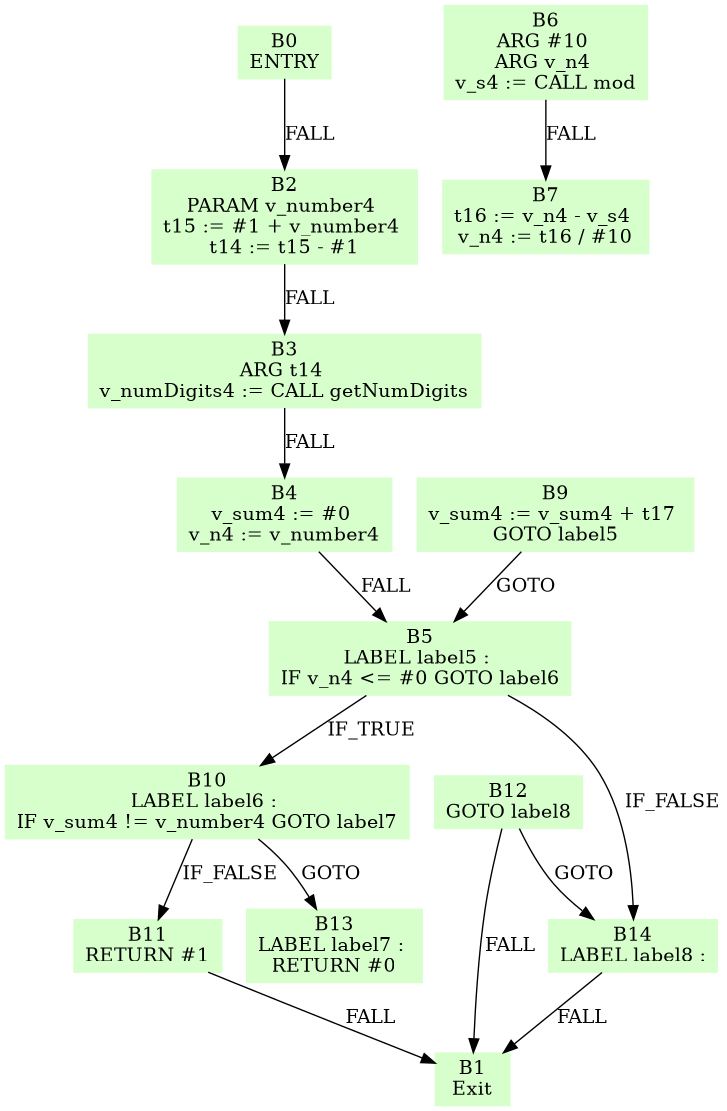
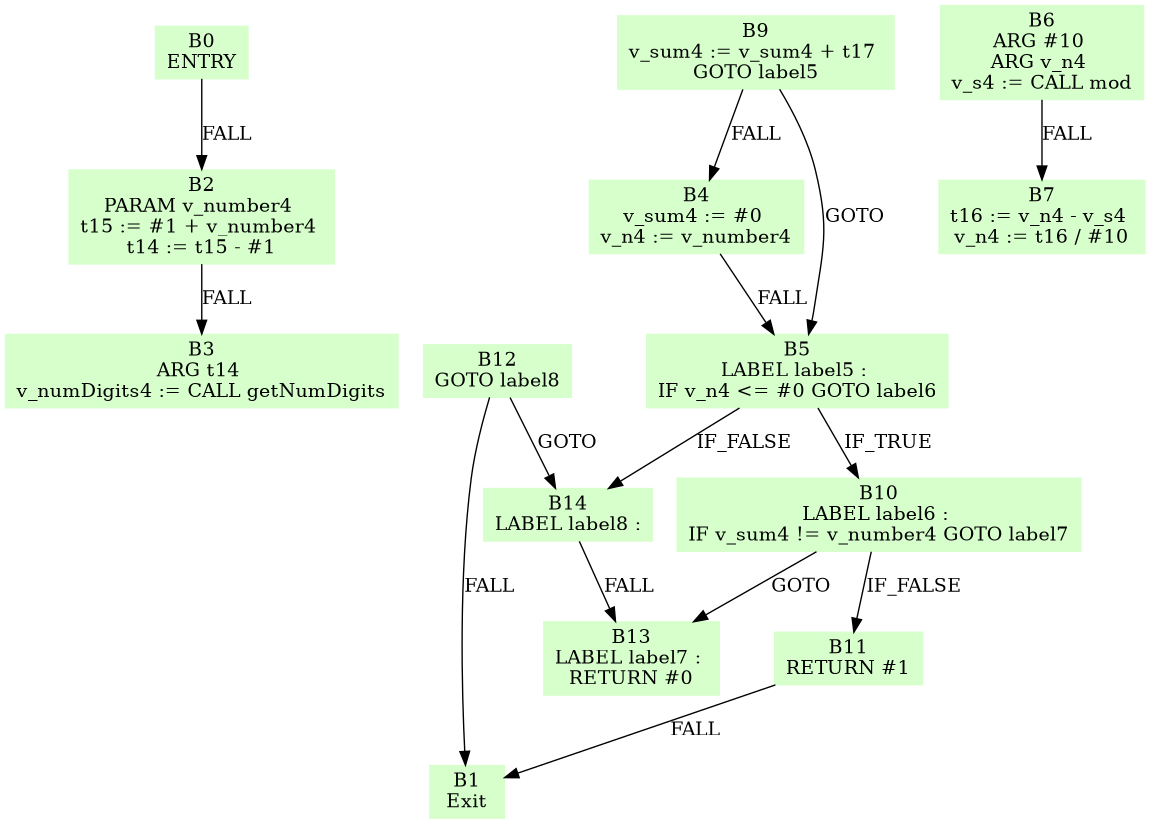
edge "B3 ARG t14 v_numDigits4 := CALL getNumDigits" -> "B4 v_sum4 := #0 v_n4 := v_number4": now "B9 v_sum4 := v_sum4 + t17 GOTO label5" -> "B4 v_sum4 := #0 v_n4 := v_number4"
edge "B14 LABEL label8 :" -> "B1 Exit": now "B14 LABEL label8 :" -> "B13 LABEL label7 : RETURN #0"
